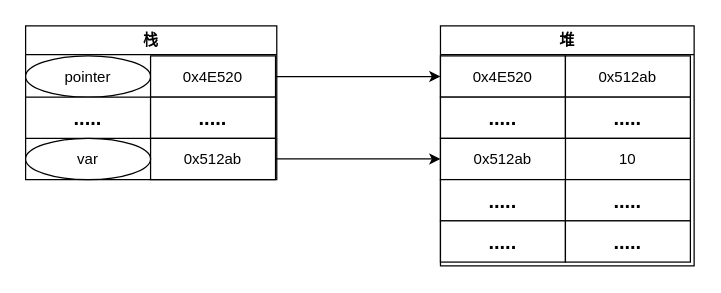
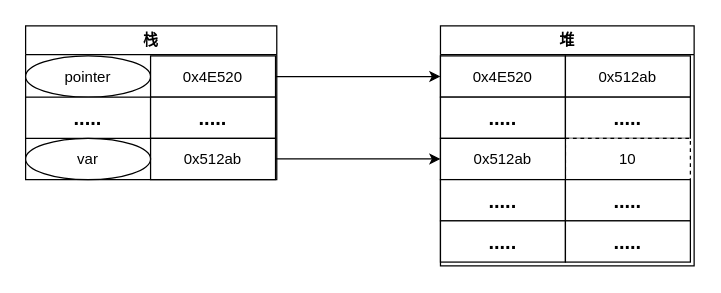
node "10": style solid -> dashed
